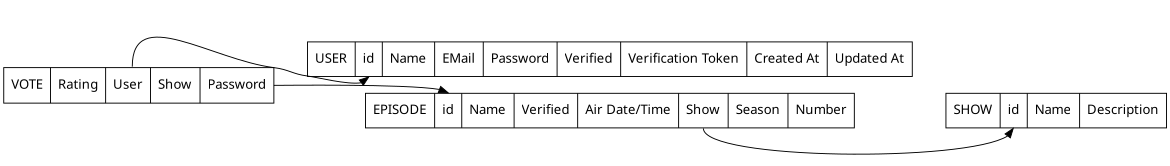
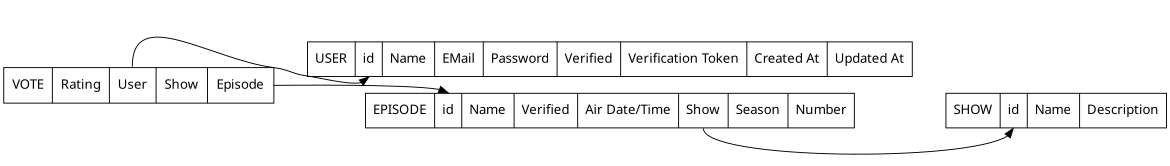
node "VOTE": text "Password" -> "Episode"
